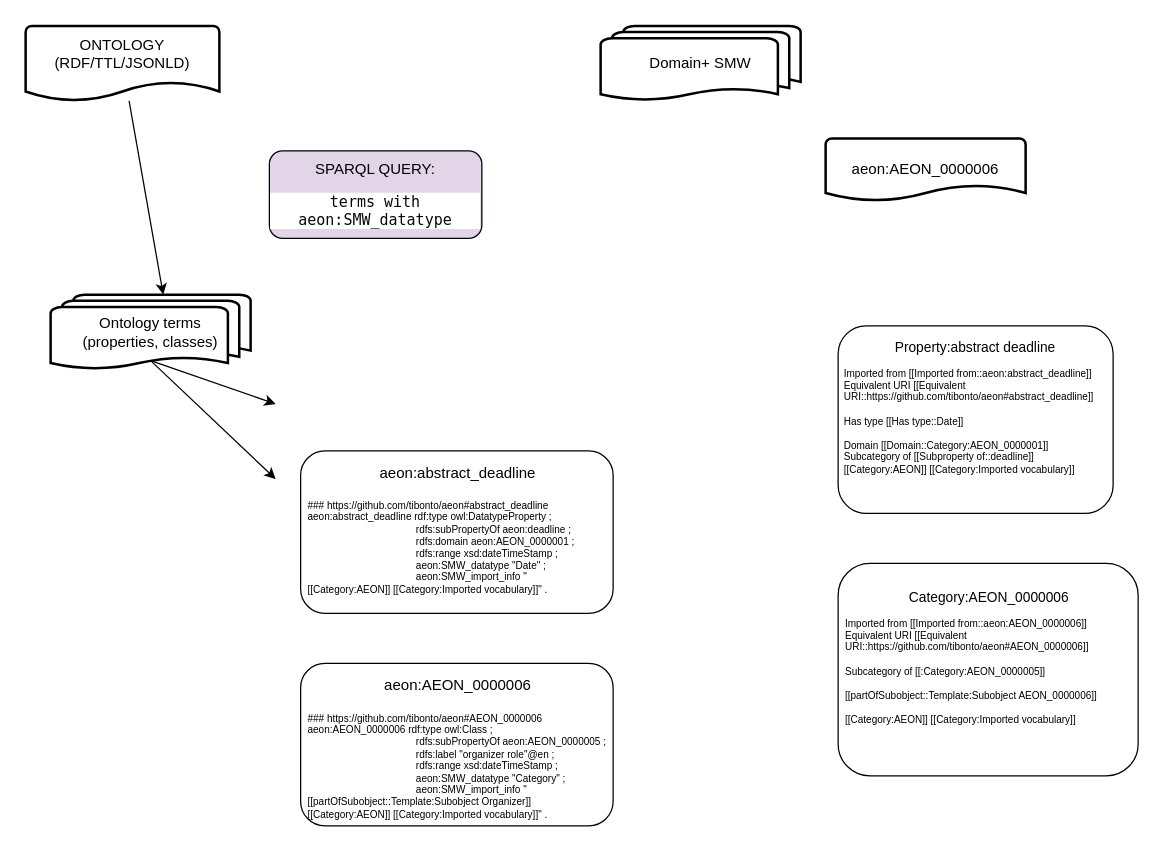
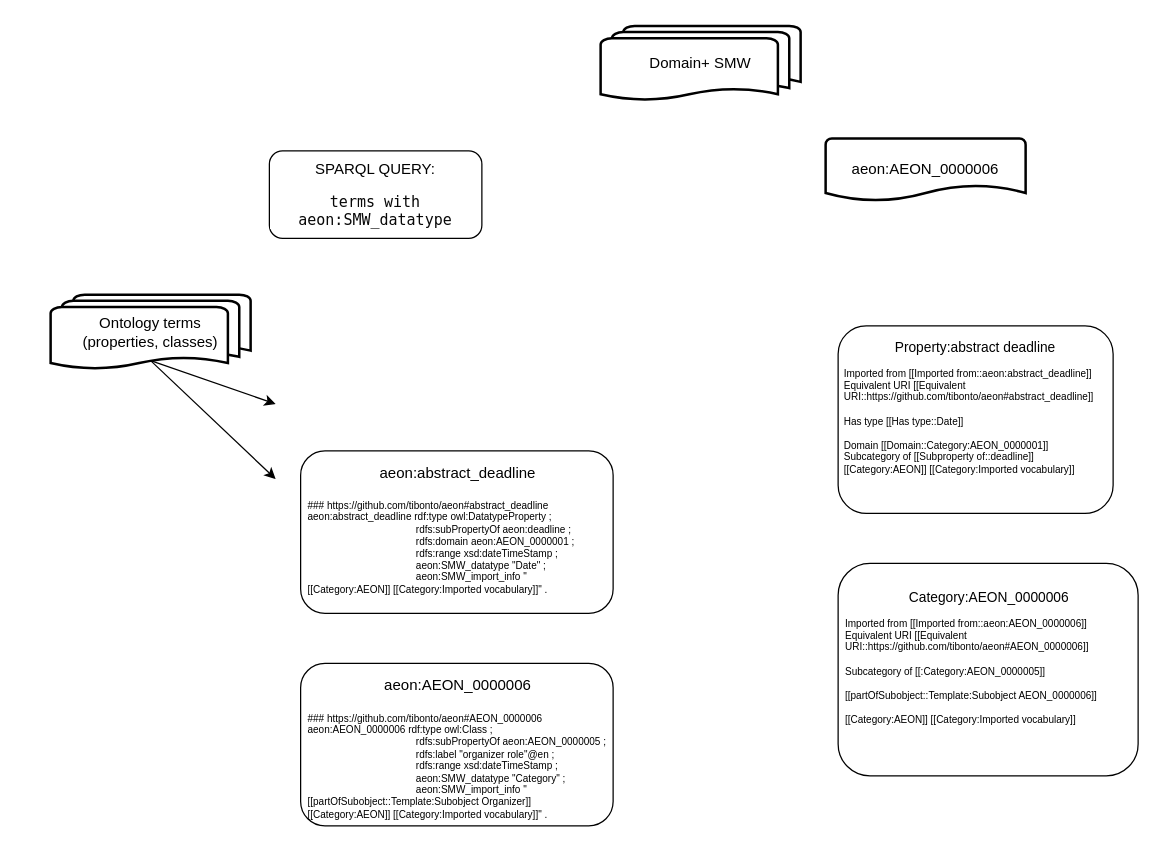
node "ONTOLOGY (RDF/TTL/JSONLD)": removed
edge "ONTOLOGY (RDF/TTL/JSONLD)" -> "Ontology terms (properties, classes)": removed
node "SPARQL QUERY: terms with aeon:SMW_datatype": fillcolor #e1d5e7 -> #ffffff
